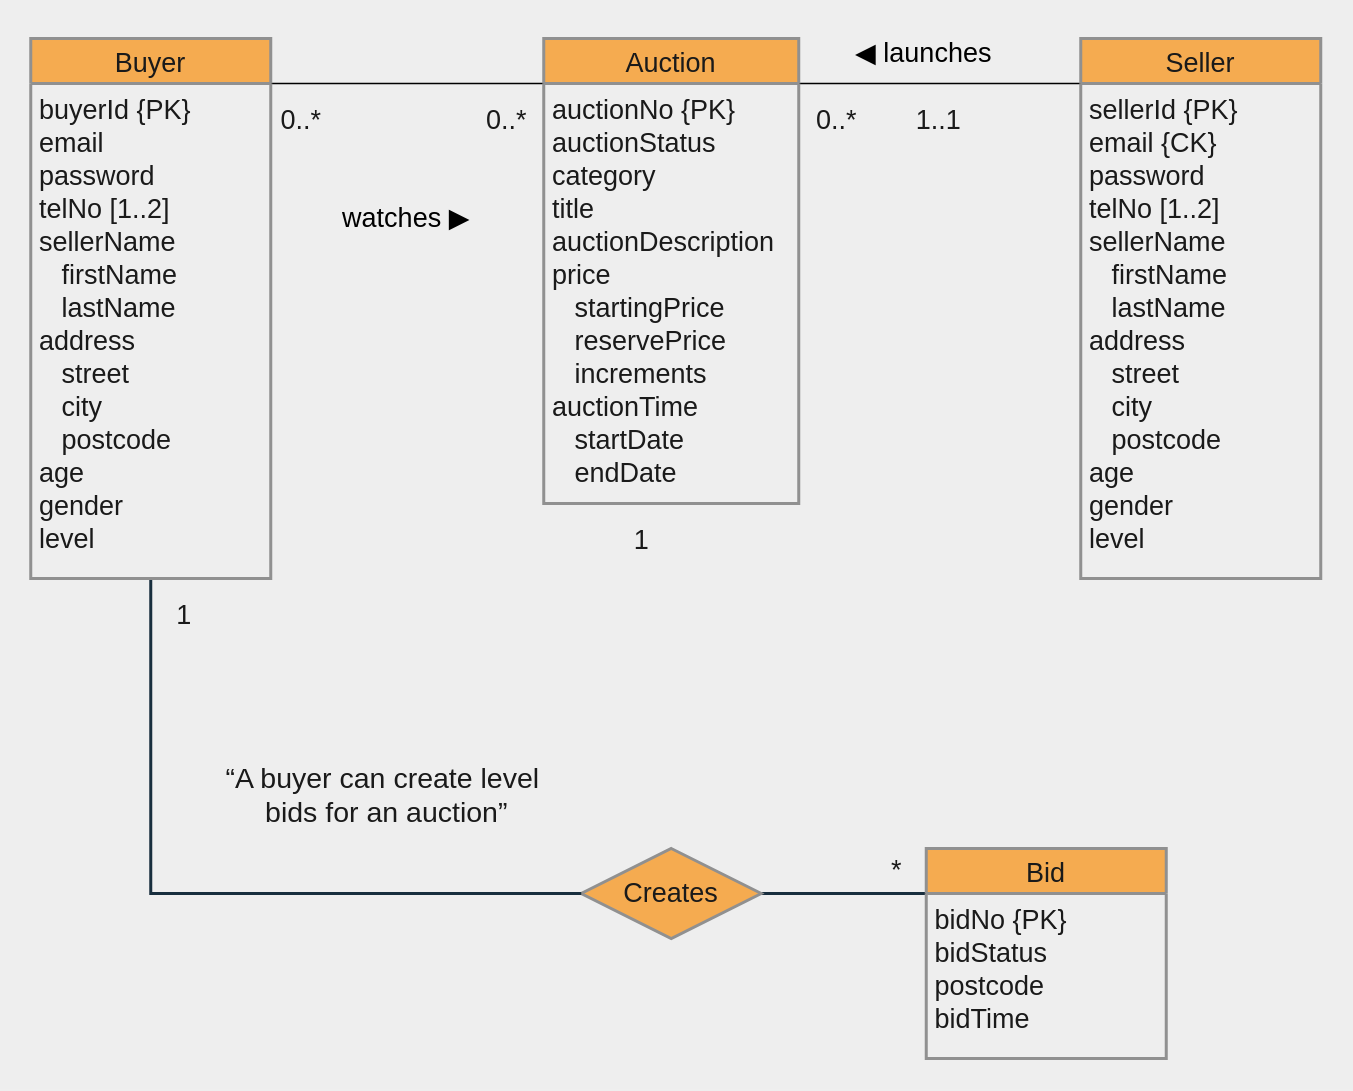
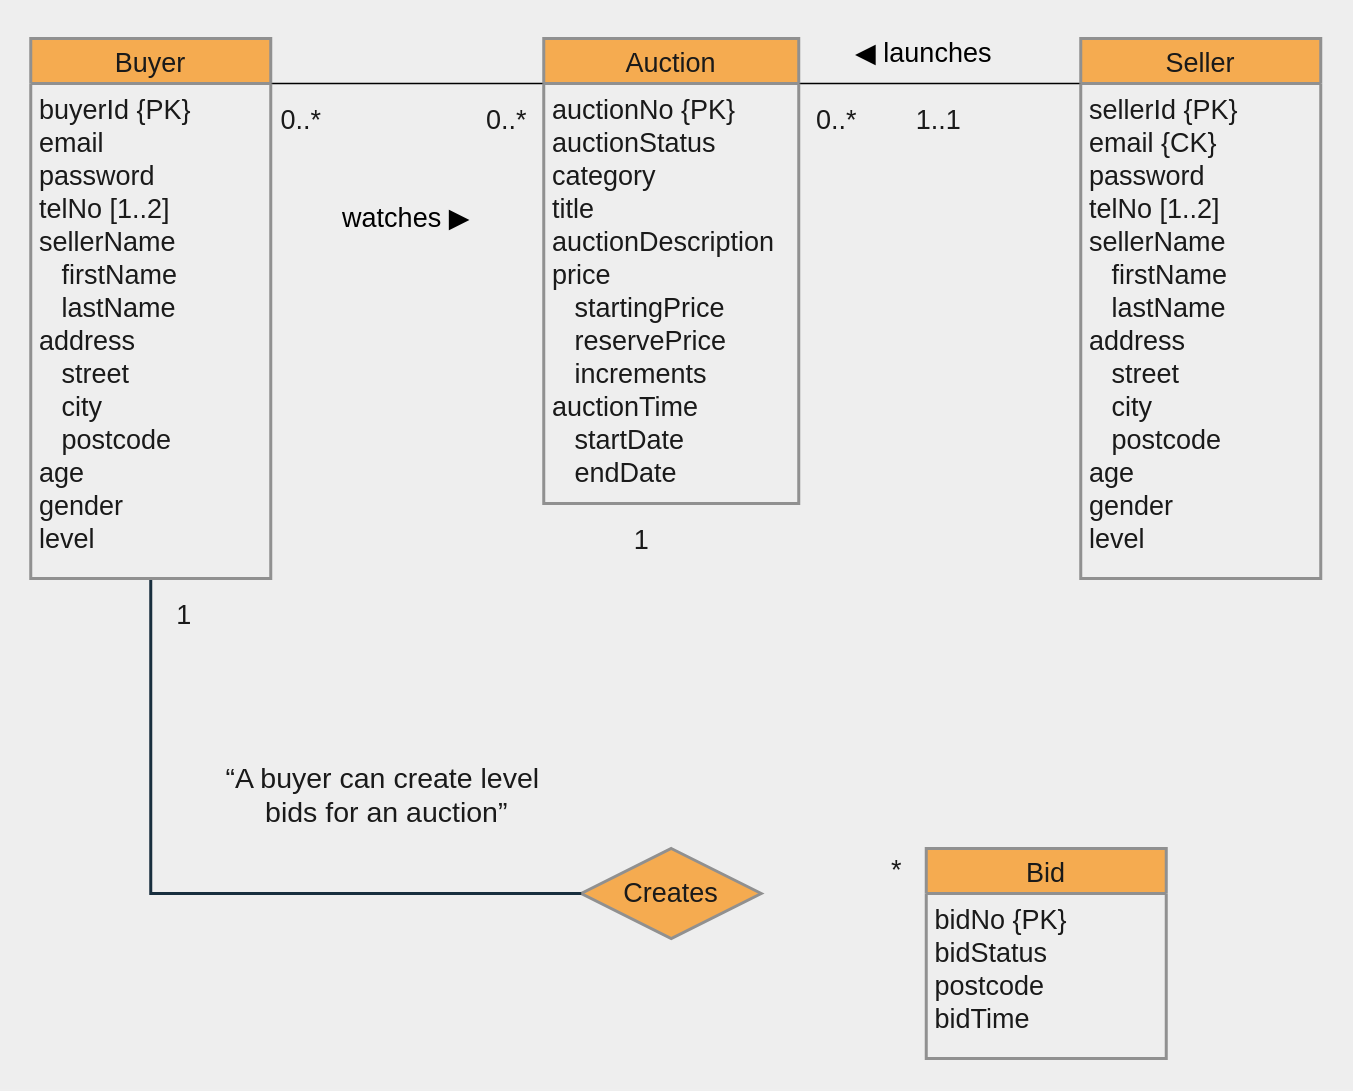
edge "Creates" -- "bidNo {PK} bidStatus postcode bidTime": removed
